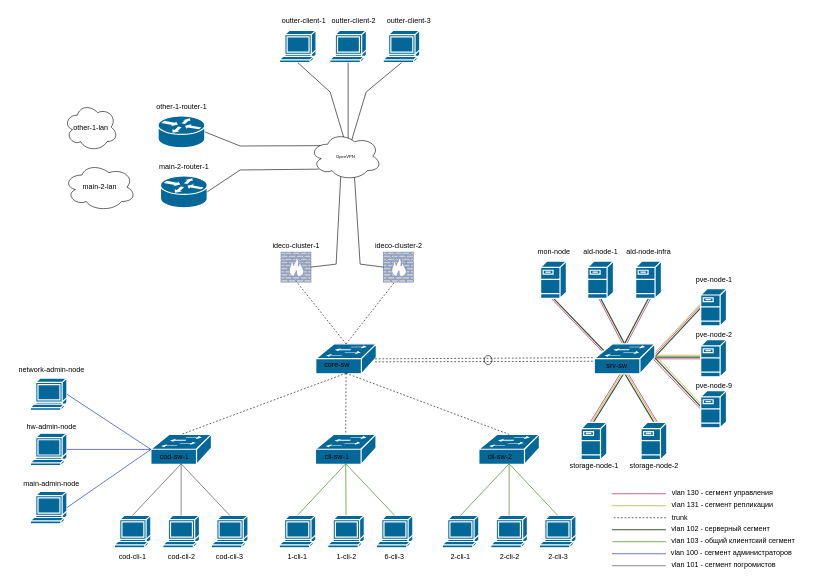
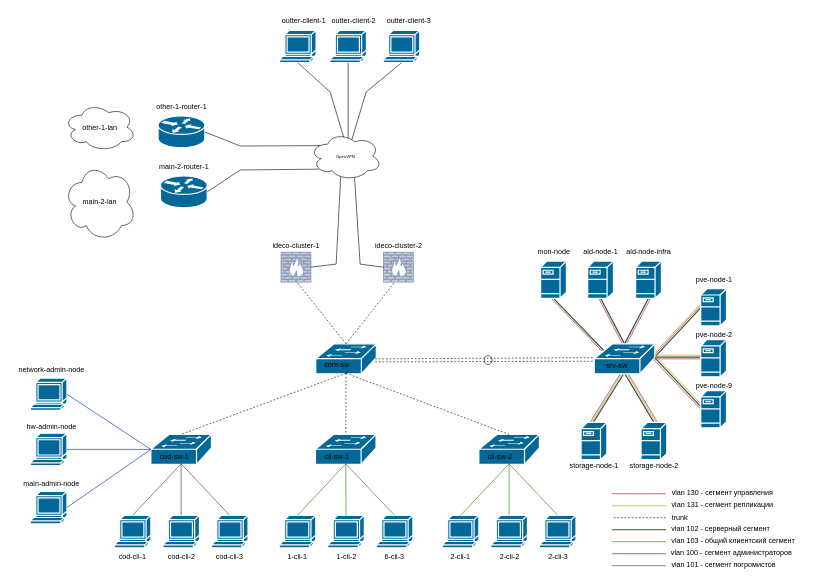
node "other-1-lan": size 54x48 -> 72x48
node "main-2-lan": size 72x48 -> 72x78
